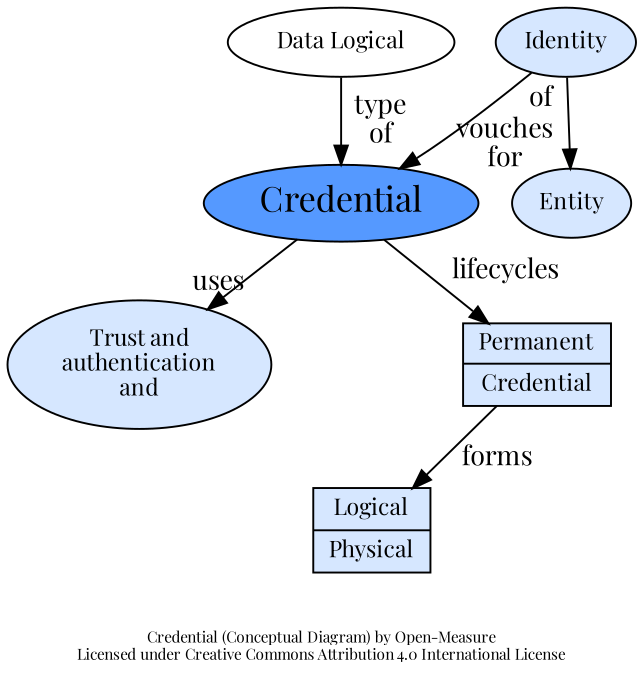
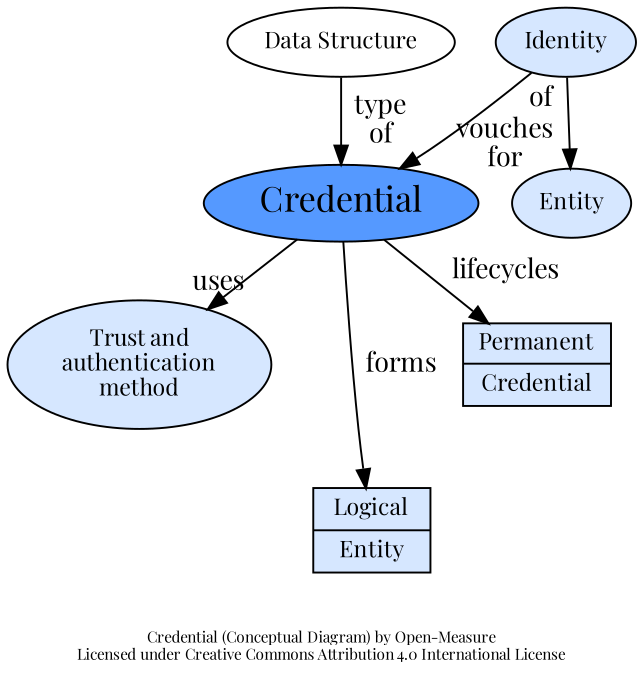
node "Data Logical": label "Data Logical" -> "Data Structure"
node "Trust and authentication and": label "Trust and authentication and" -> "Trust and authentication method"
edge "Permanent" -> "Logical": now "Credential" -> "Logical"
node "Logical": text "Physical" -> "Entity"
